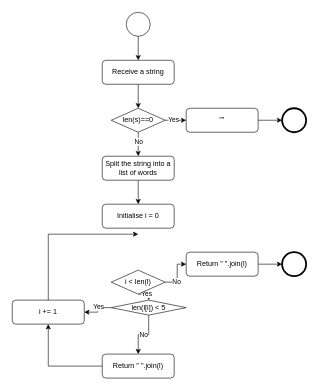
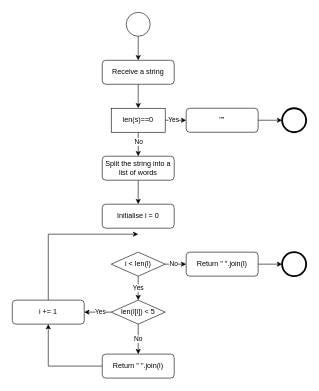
node "len(s)==0": shape diamond -> rectangle
node "i < len(l)": moved (138, 282) -> (138, 264)
node "len(l[i]) < 5": size 75x15 -> 54x24
